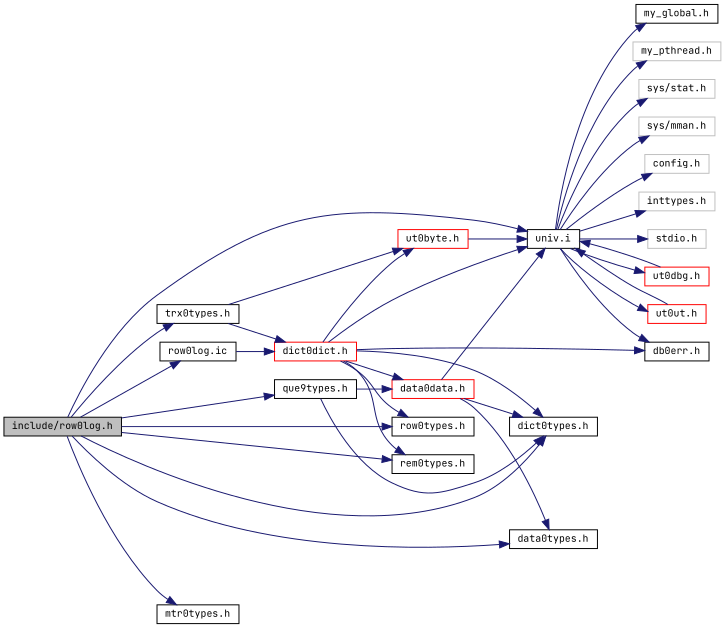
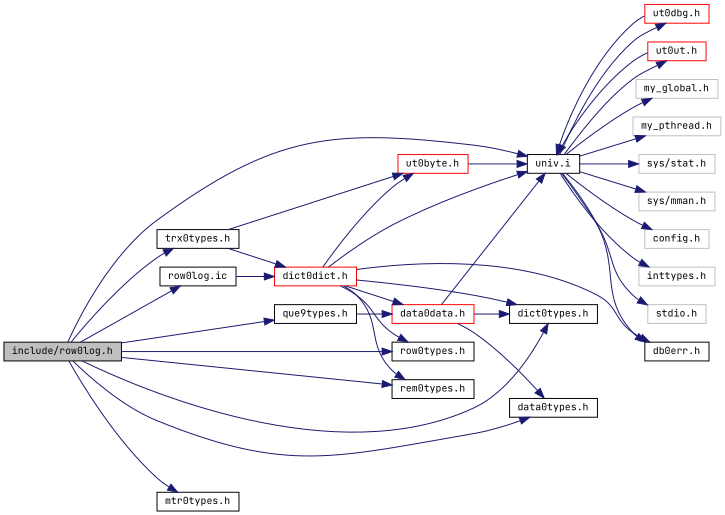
node "my_global.h": color black -> grey75
edge "que9types.h" -> "dict0types.h": removed
